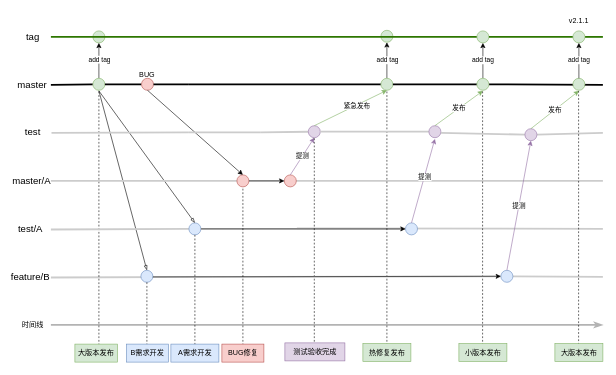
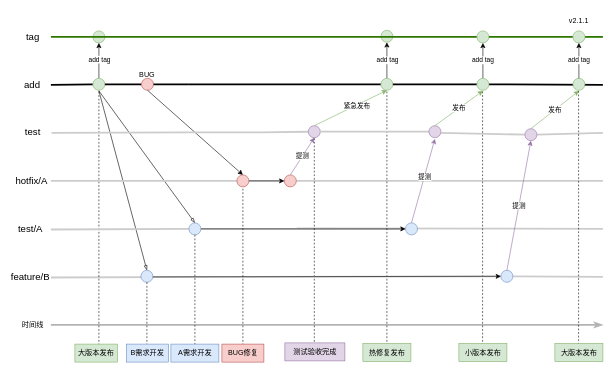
node "master": label "master" -> "add"
node "master/A": label "master/A" -> "hotfix/A"
